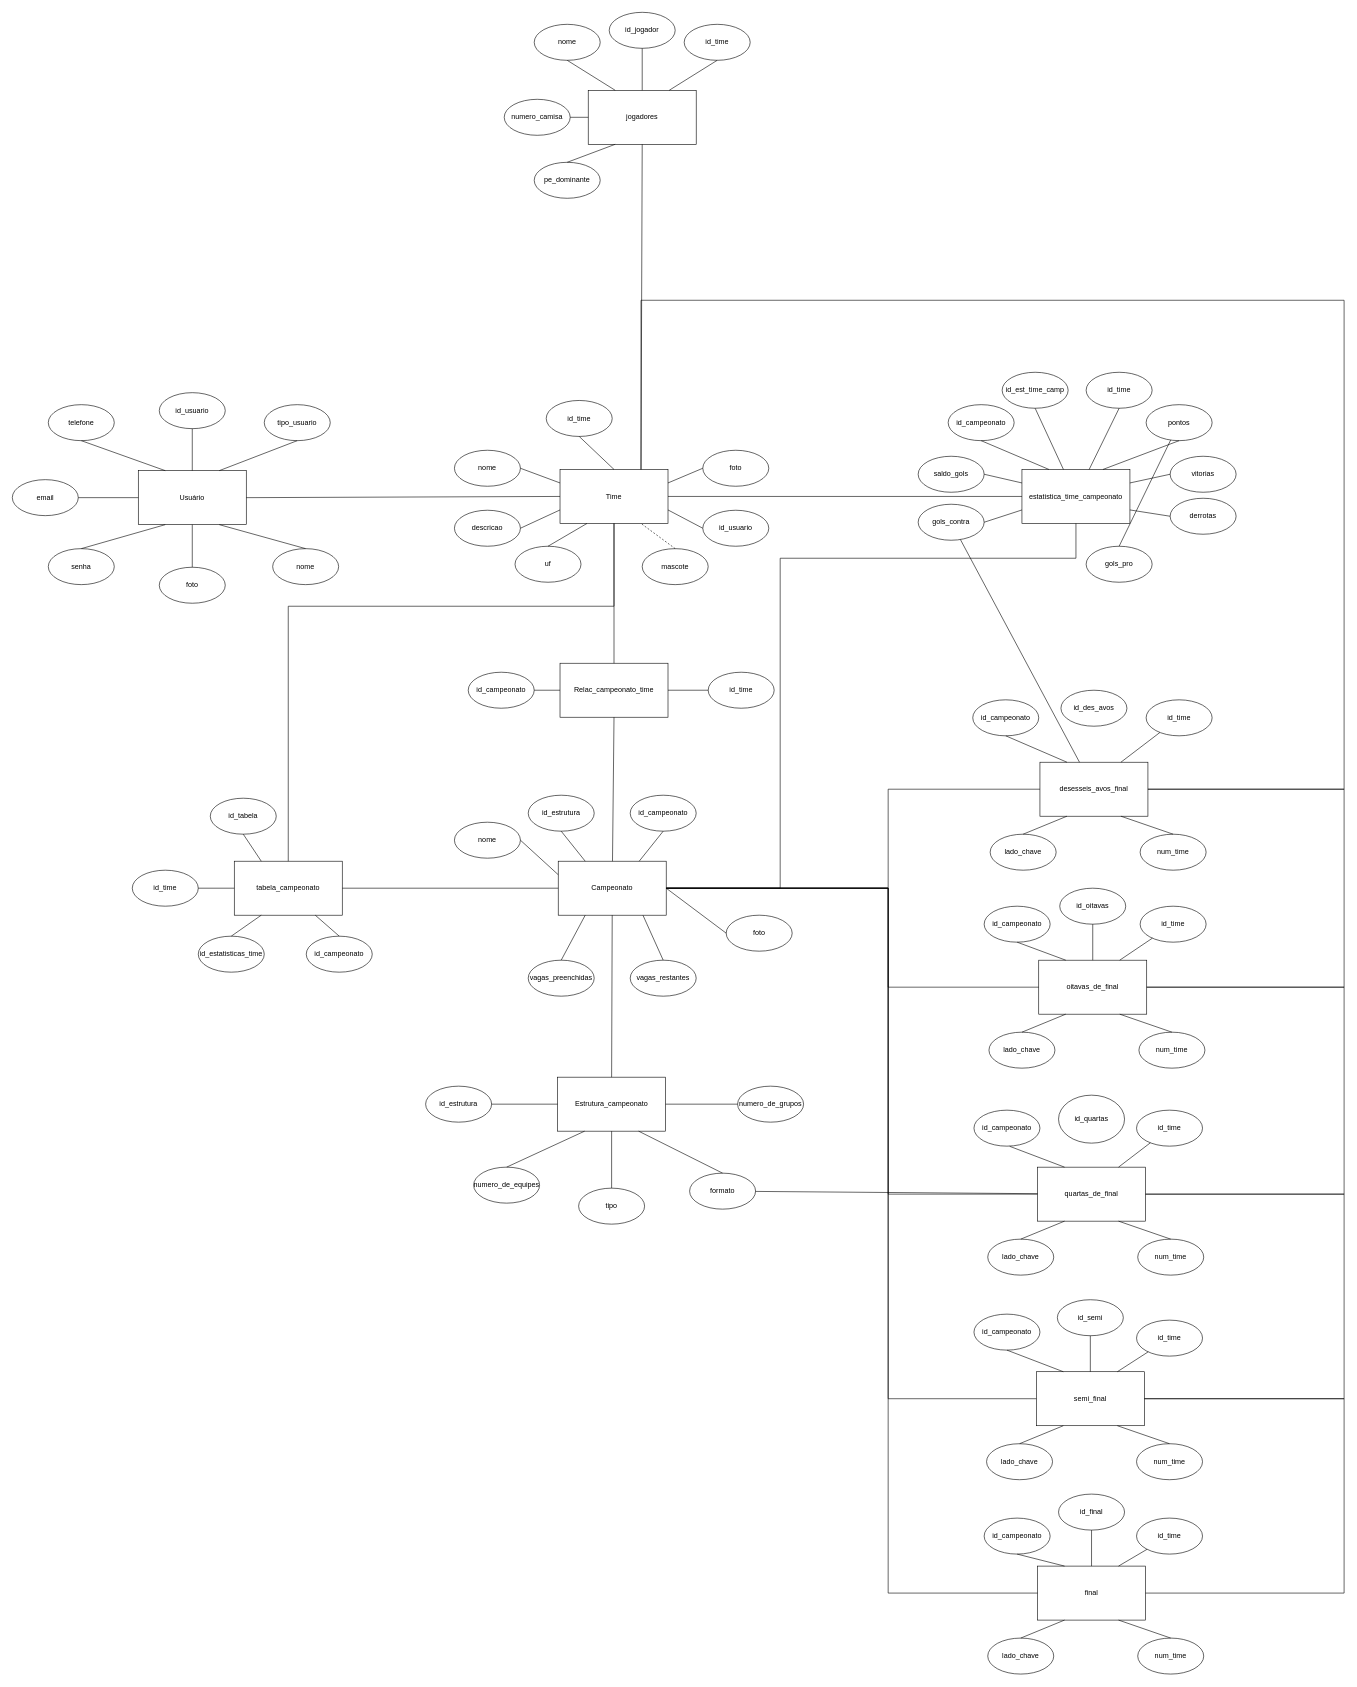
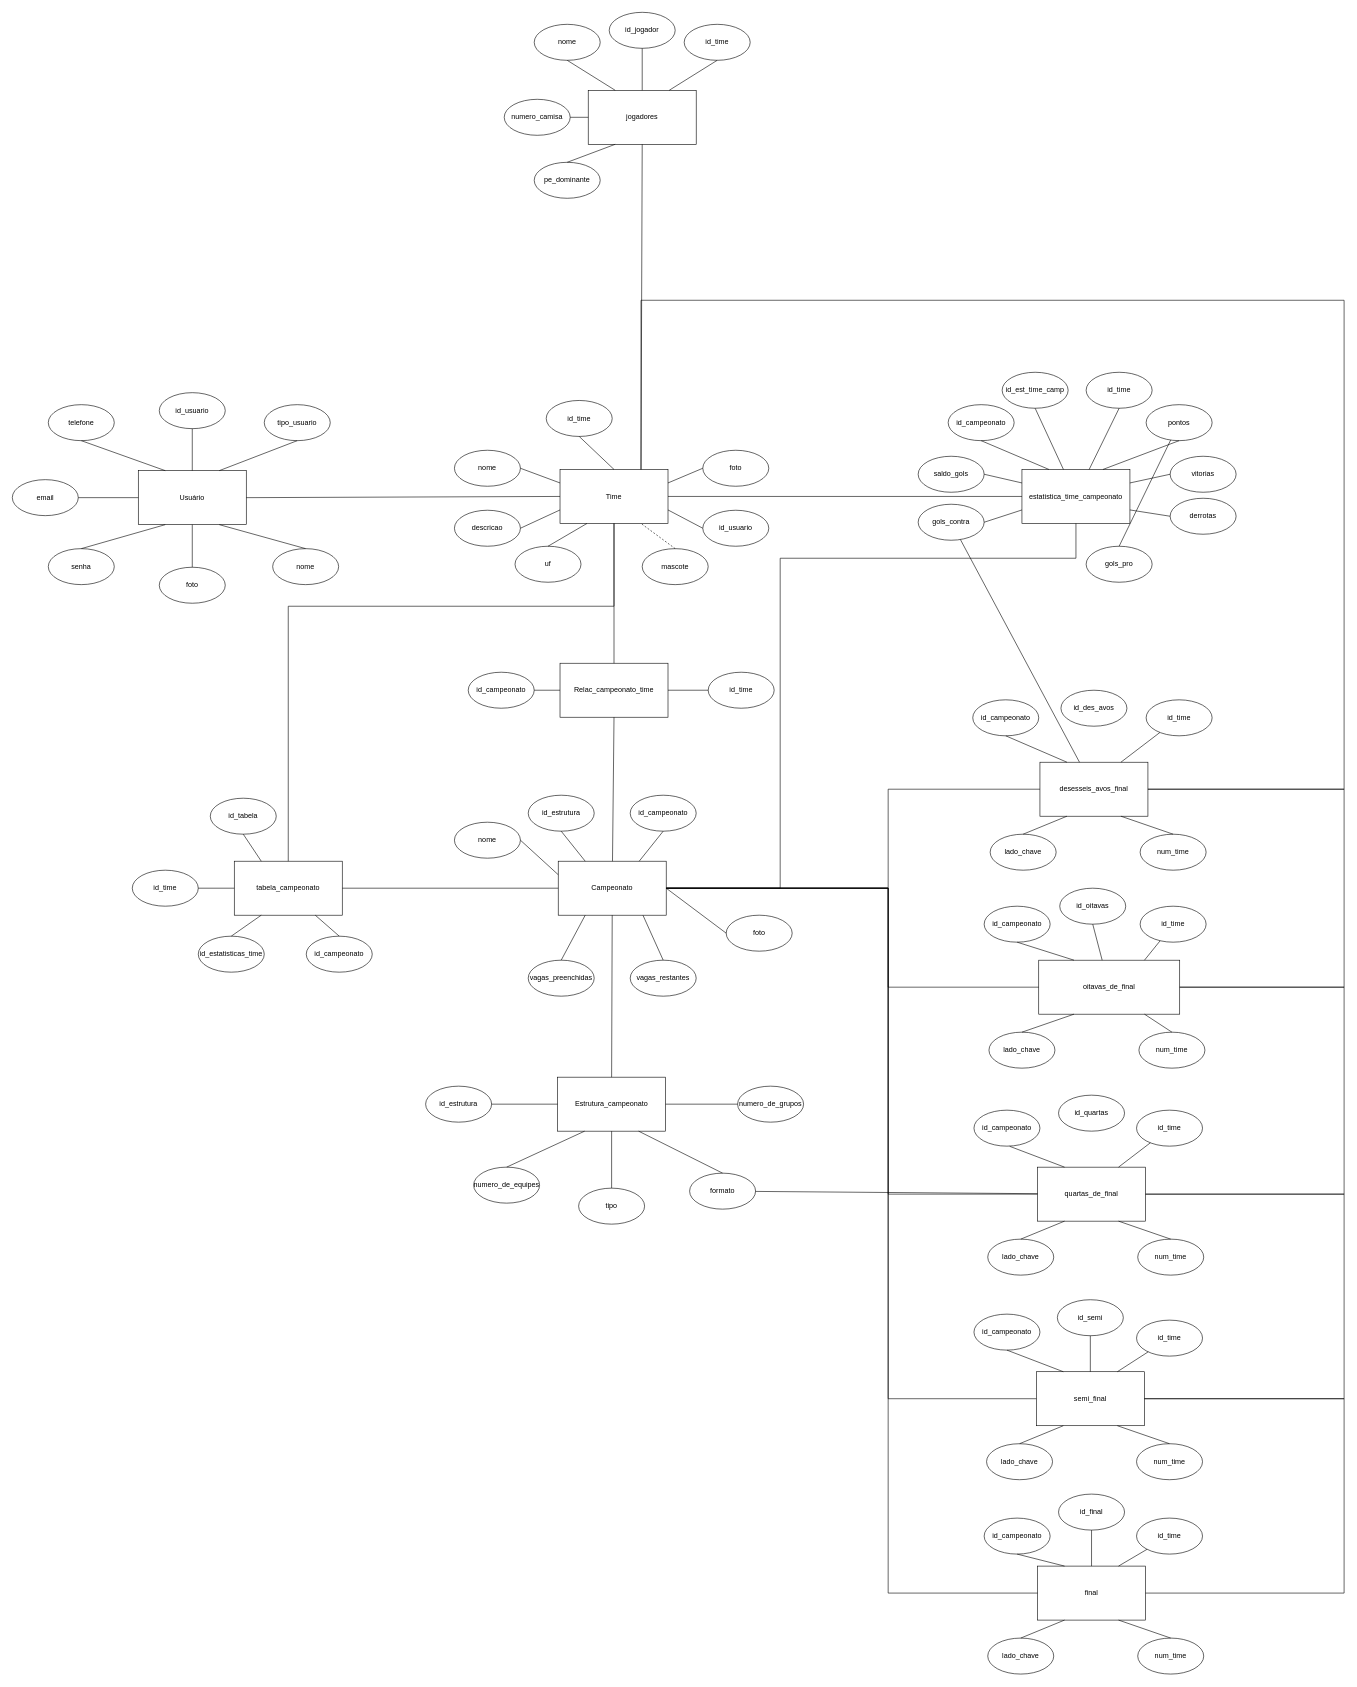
node "oitavas_de_final": size 108x54 -> 141x54
node "id_quartas": size 66x48 -> 66x36
